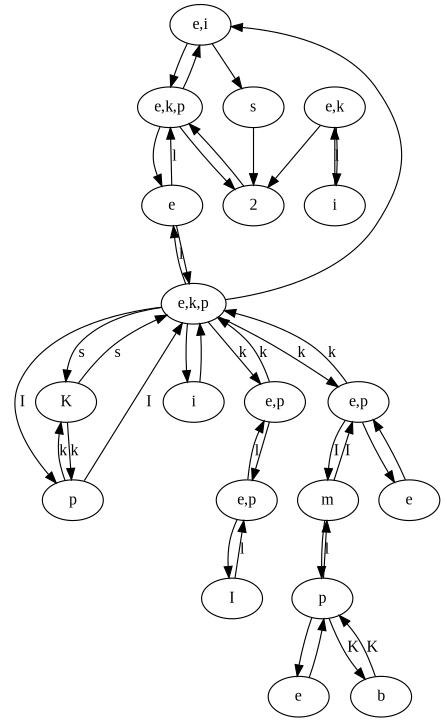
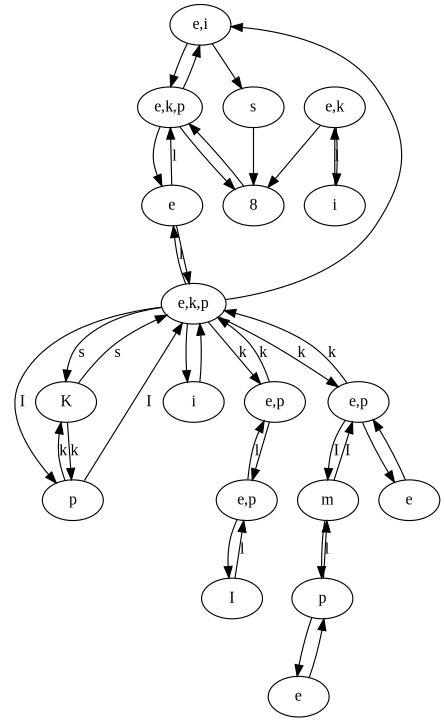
node "2": label "2" -> "8"
node "b": removed
